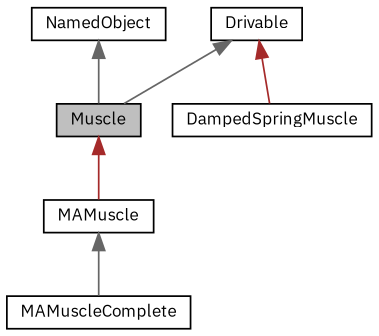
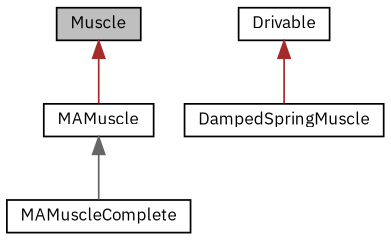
node "NamedObject": removed
edge "Muscle" -> "Drivable": removed
